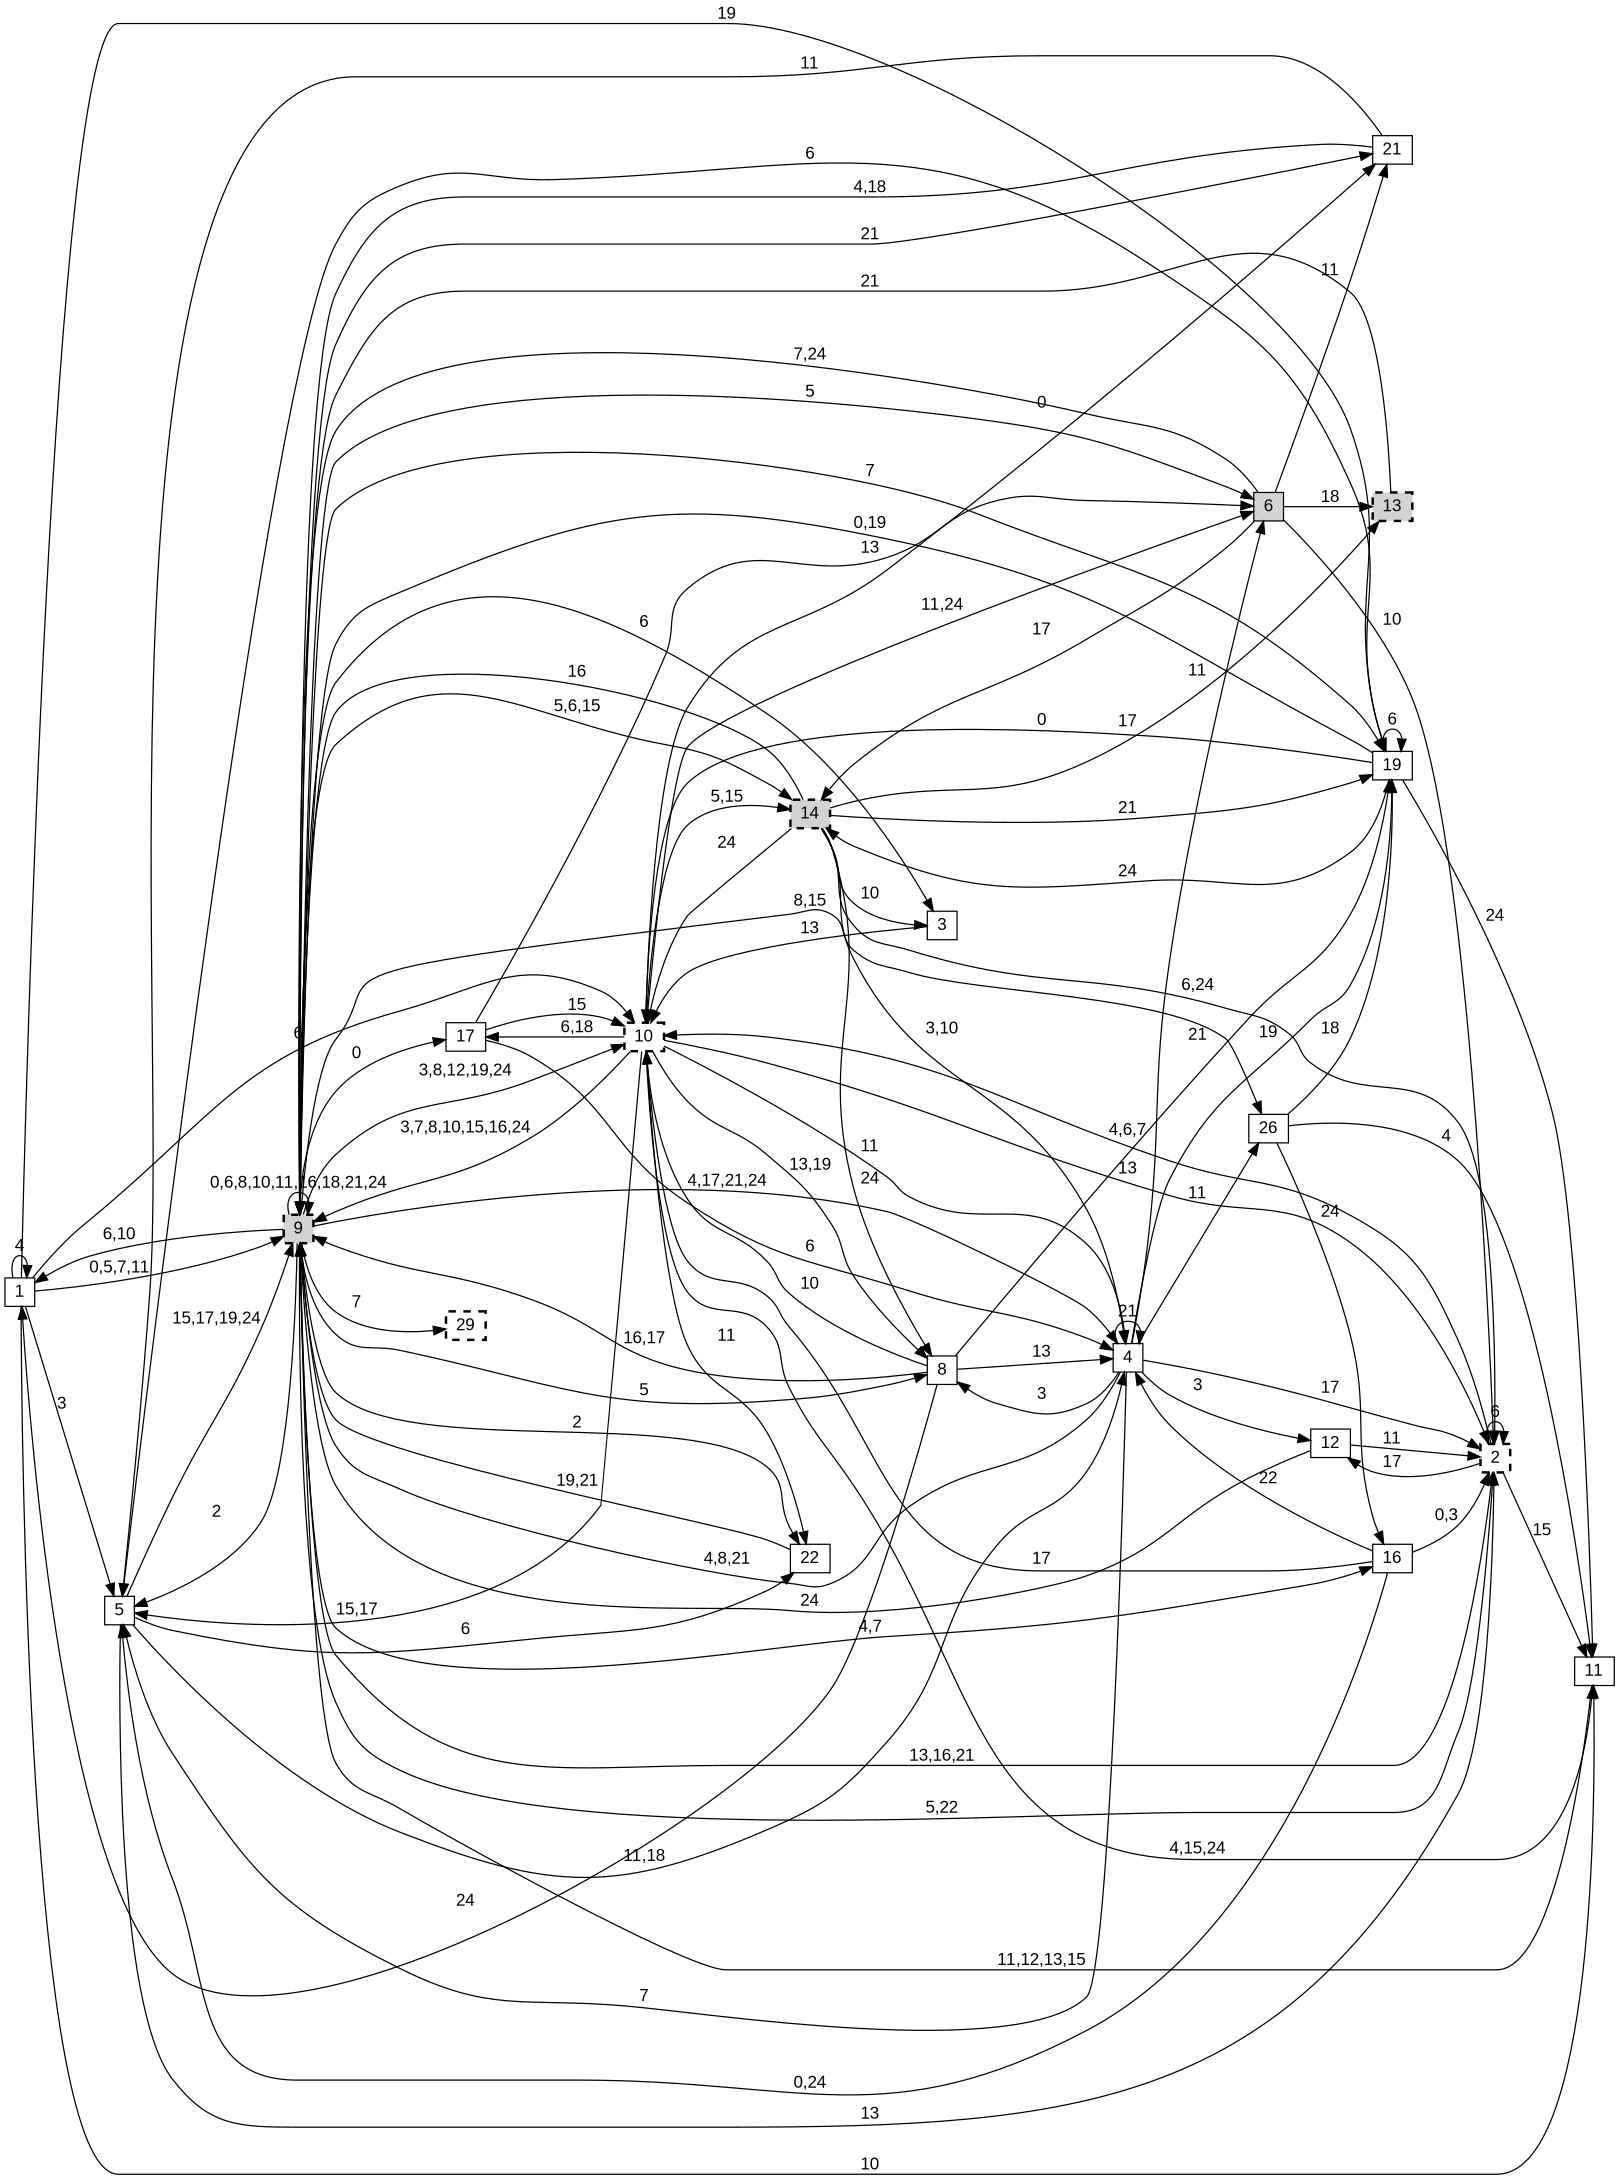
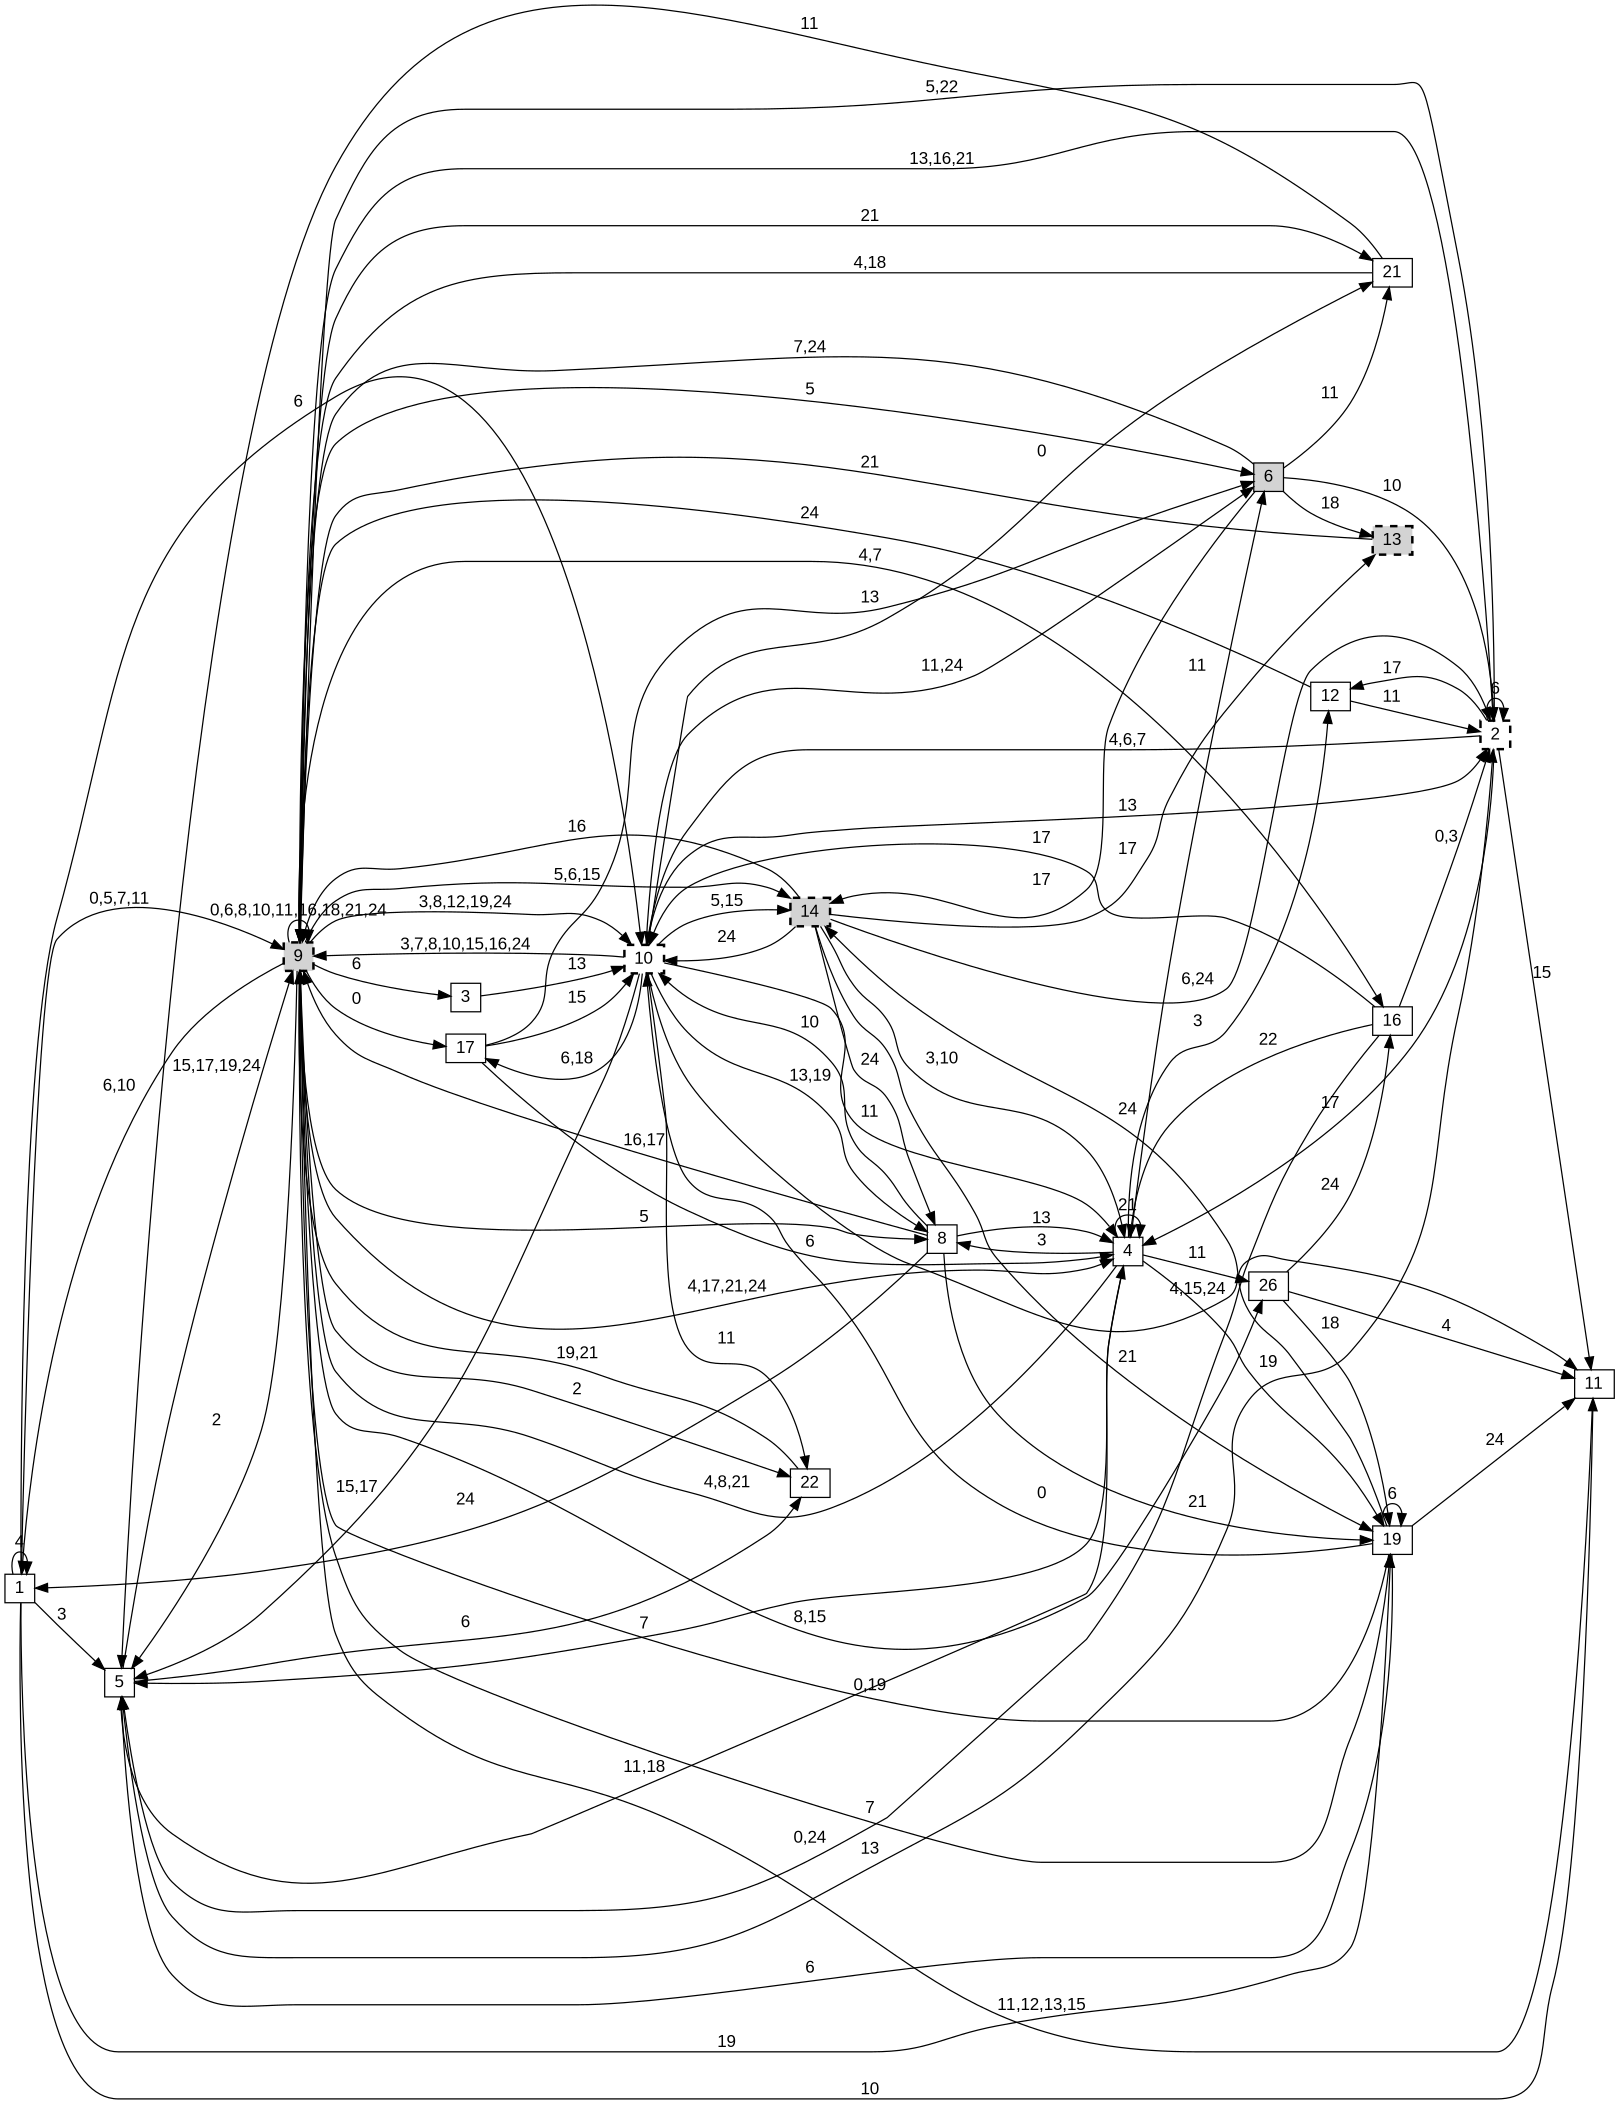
edge "14" -> "3": removed, label "10"
node "29": removed
edge "4" -> "2": reversed
